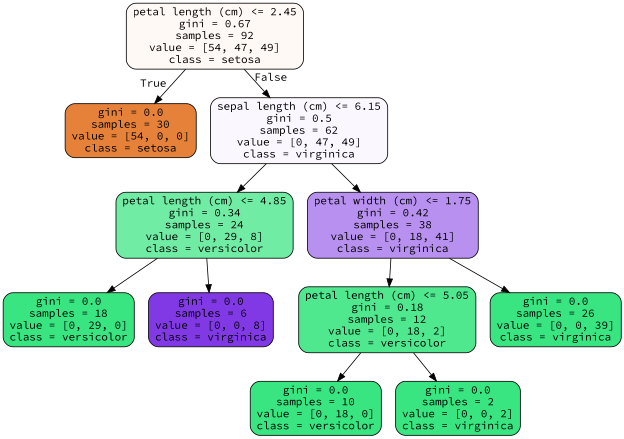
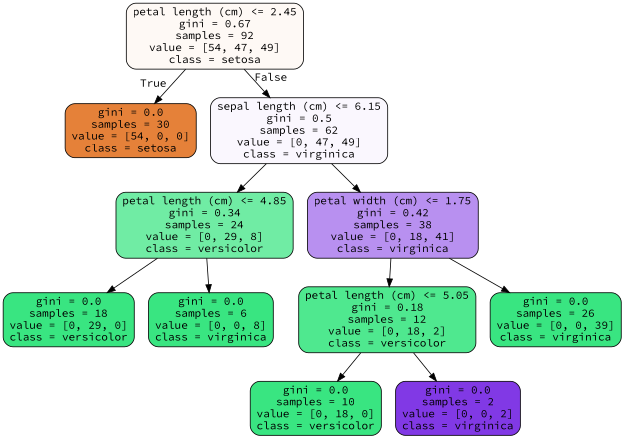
node "gini = 0.0 samples = 6 value = [0, 0, 8] class = virginica": fillcolor #8139e5 -> #39e581
node "gini = 0.0 samples = 2 value = [0, 0, 2] class = virginica": fillcolor #39e581 -> #8139e5
